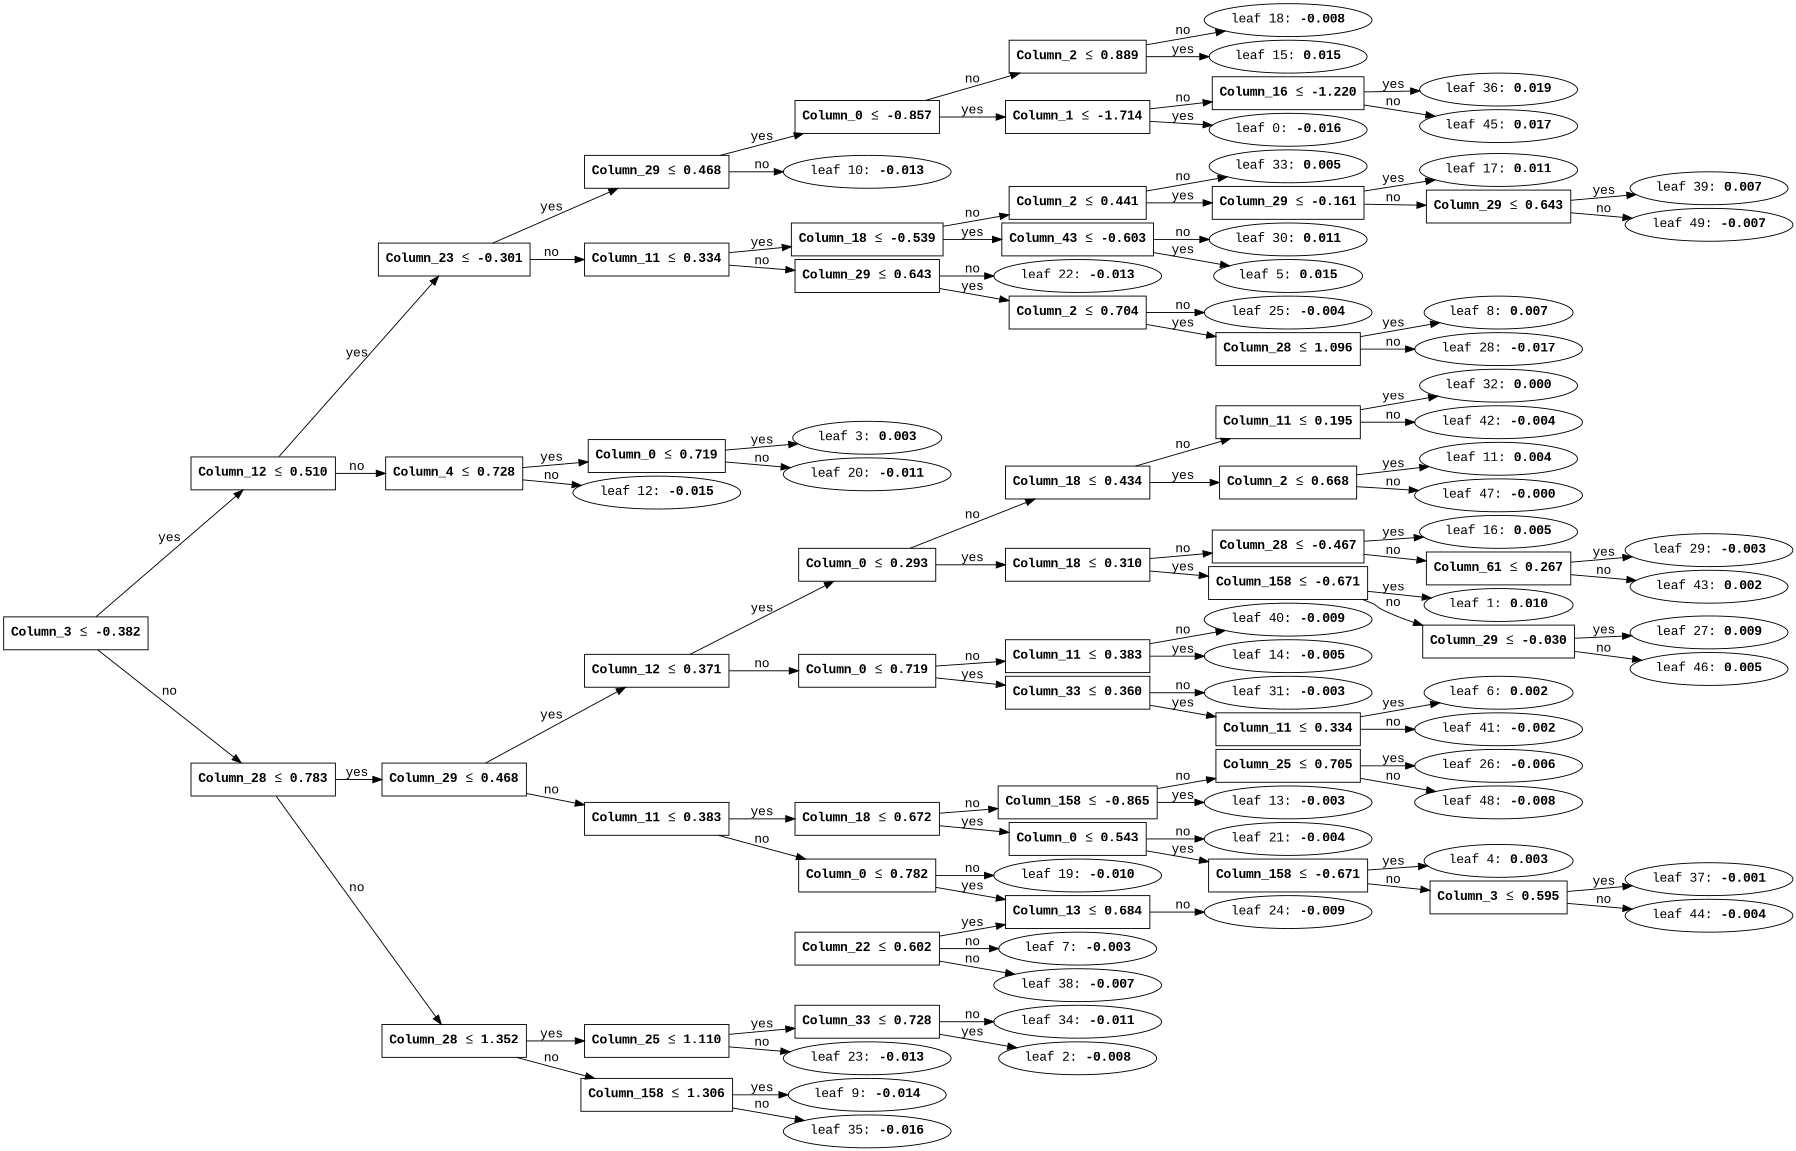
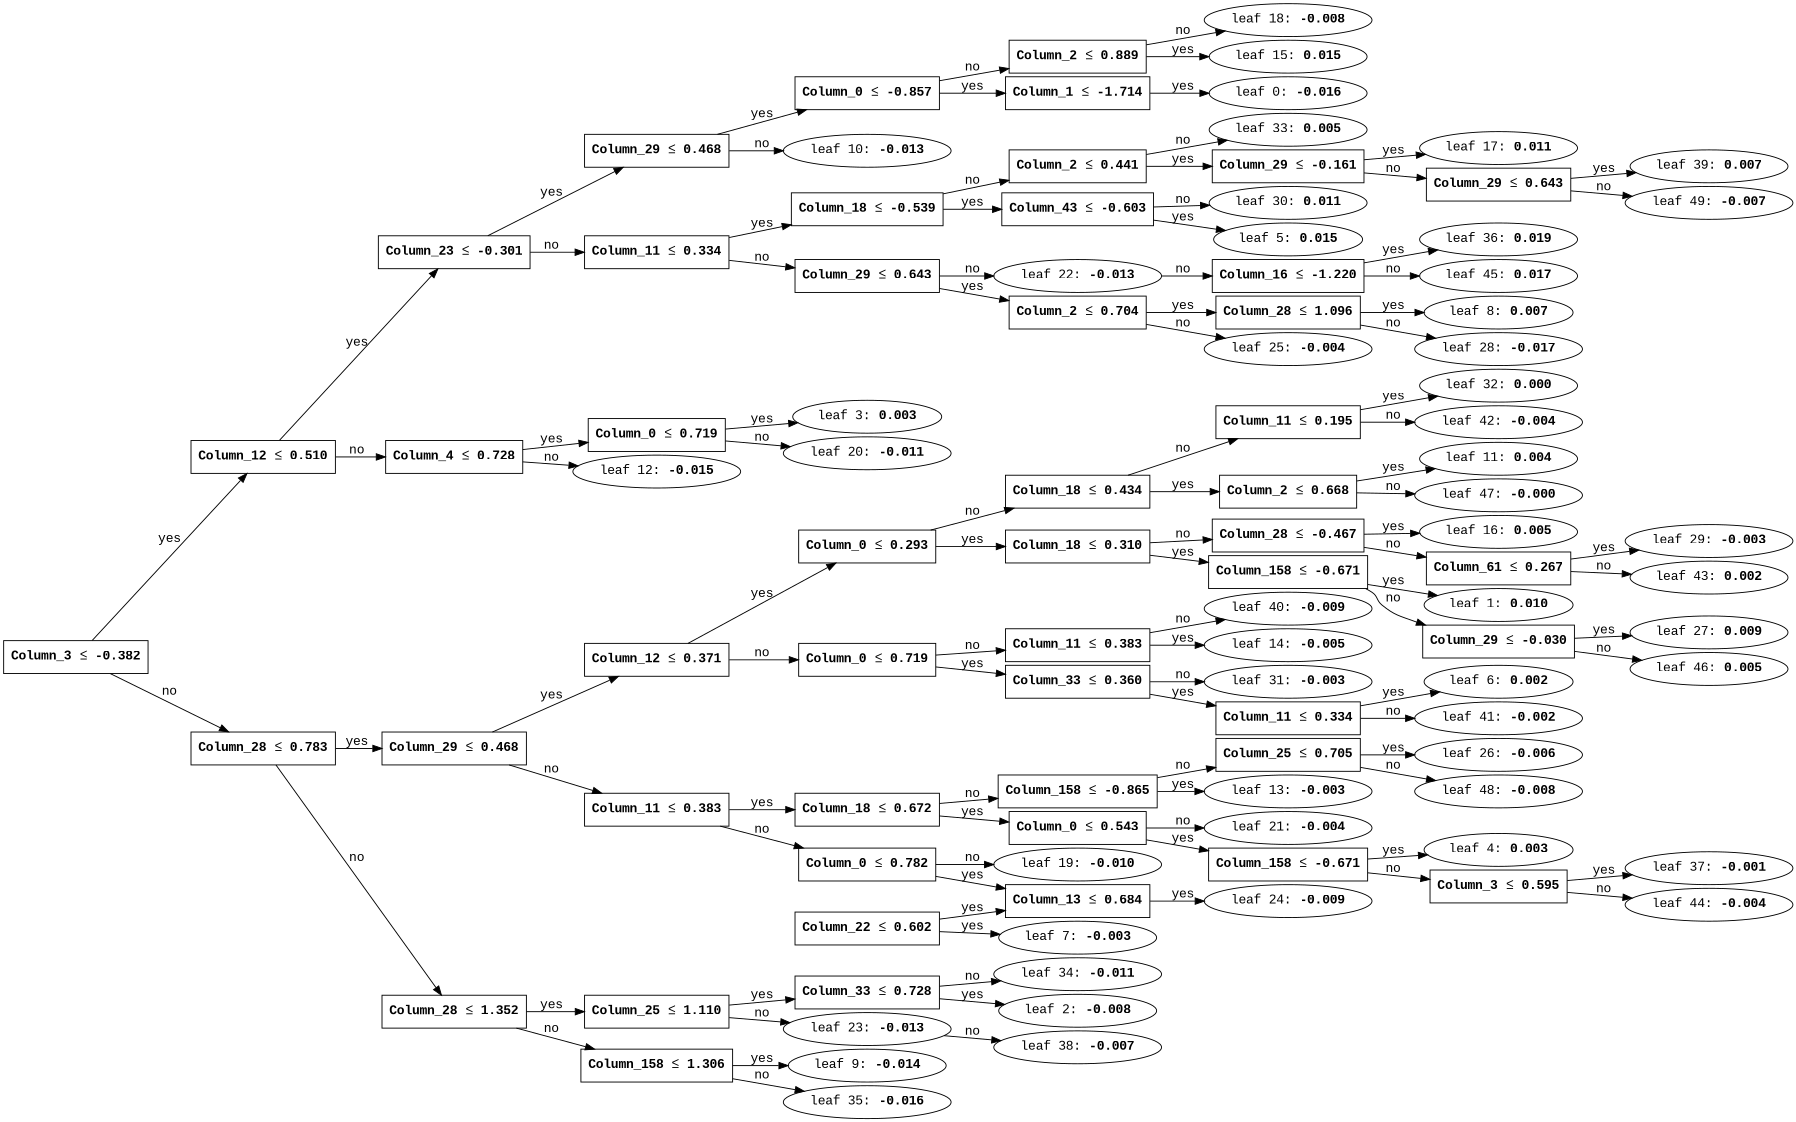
edge "Column_1" -> "Column_16": now "leaf 22:" -> "Column_16"
edge "Column_13" -> "leaf 24:": label "no" -> "yes"
edge "Column_22" -> "leaf 7:": label "no" -> "yes"
edge "Column_22" -> "leaf 38:": now "leaf 23:" -> "leaf 38:"
